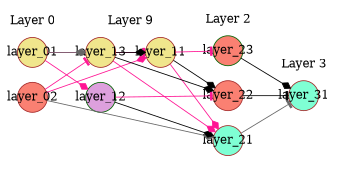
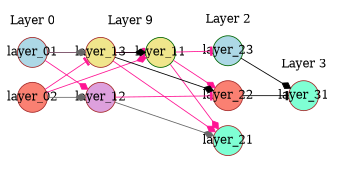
node "layer_23": fillcolor salmon -> lightblue
node "layer_01": fillcolor khaki -> lightblue
node "layer_11": color brown -> darkgreen
edge "layer_11" -> "layer_22": color black -> deeppink
node "layer_12": color darkgreen -> brown
edge "layer_02" -> "layer_21": now "layer_02" -> "layer_12"
edge "layer_12" -> "layer_21": color black -> gray40
edge "layer_21" -> "layer_31": removed
